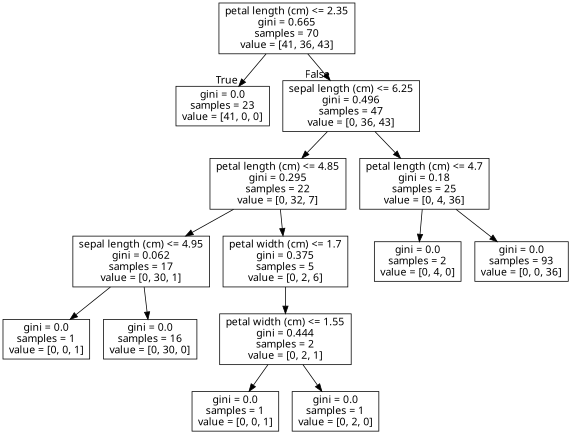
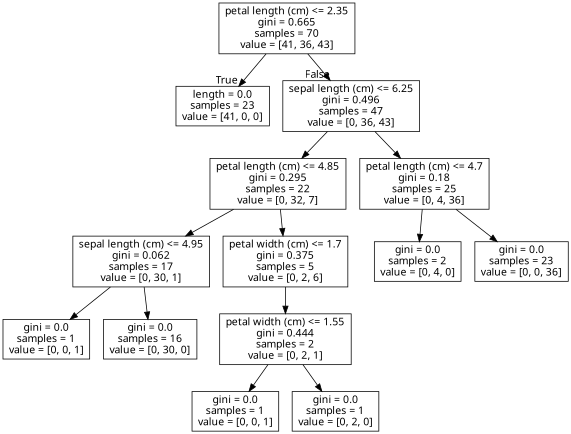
node "gini = 0.0 samples = 23 value = [41, 0, 0]": label "gini = 0.0 samples = 23 value = [41, 0, 0]" -> "length = 0.0 samples = 23 value = [41, 0, 0]"
node "gini = 0.0 samples = 93 value = [0, 0, 36]": label "gini = 0.0 samples = 93 value = [0, 0, 36]" -> "gini = 0.0 samples = 23 value = [0, 0, 36]"
